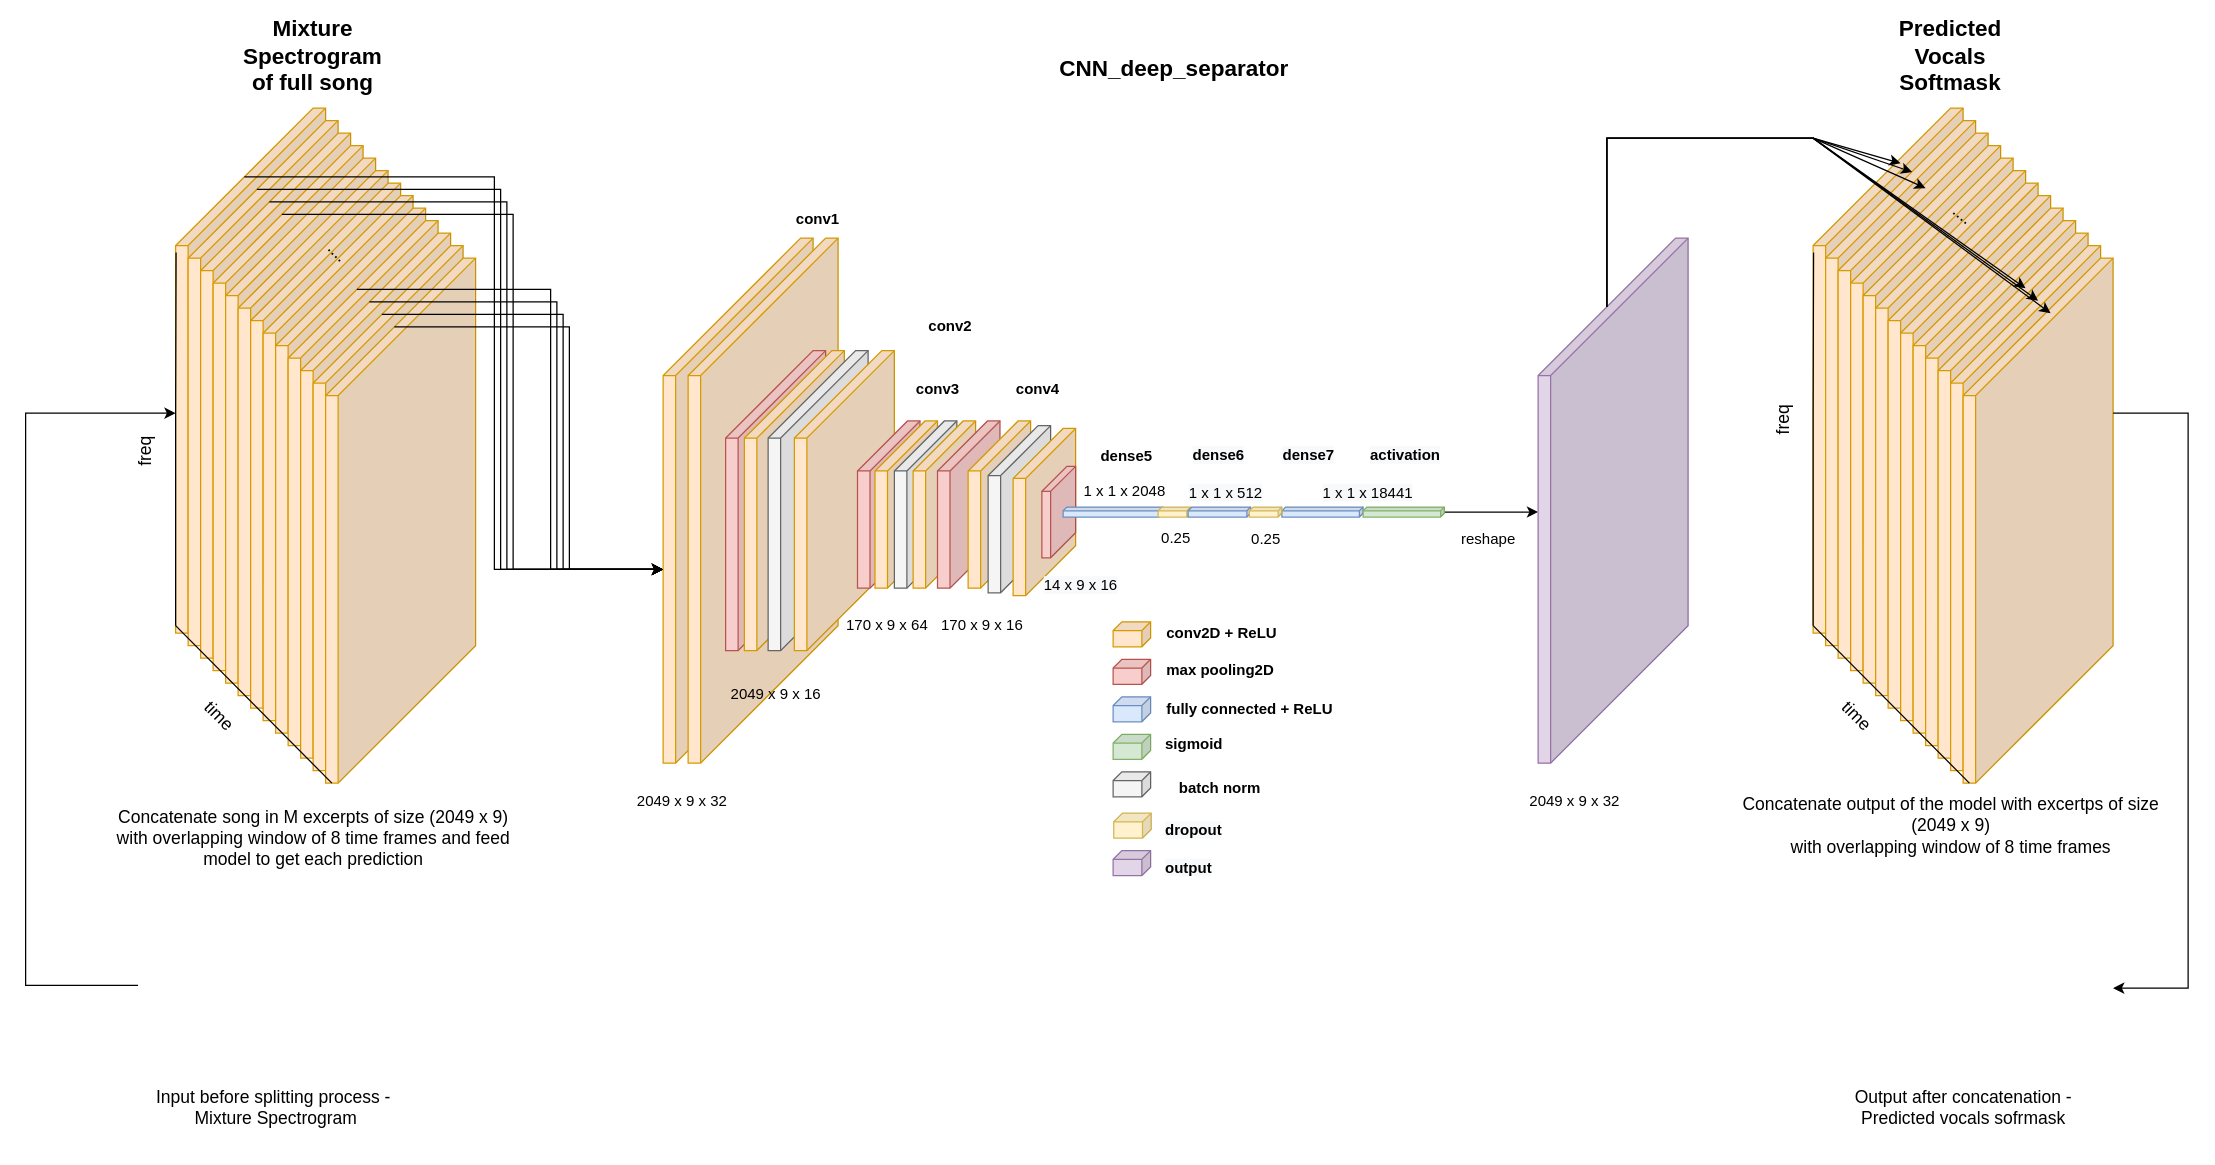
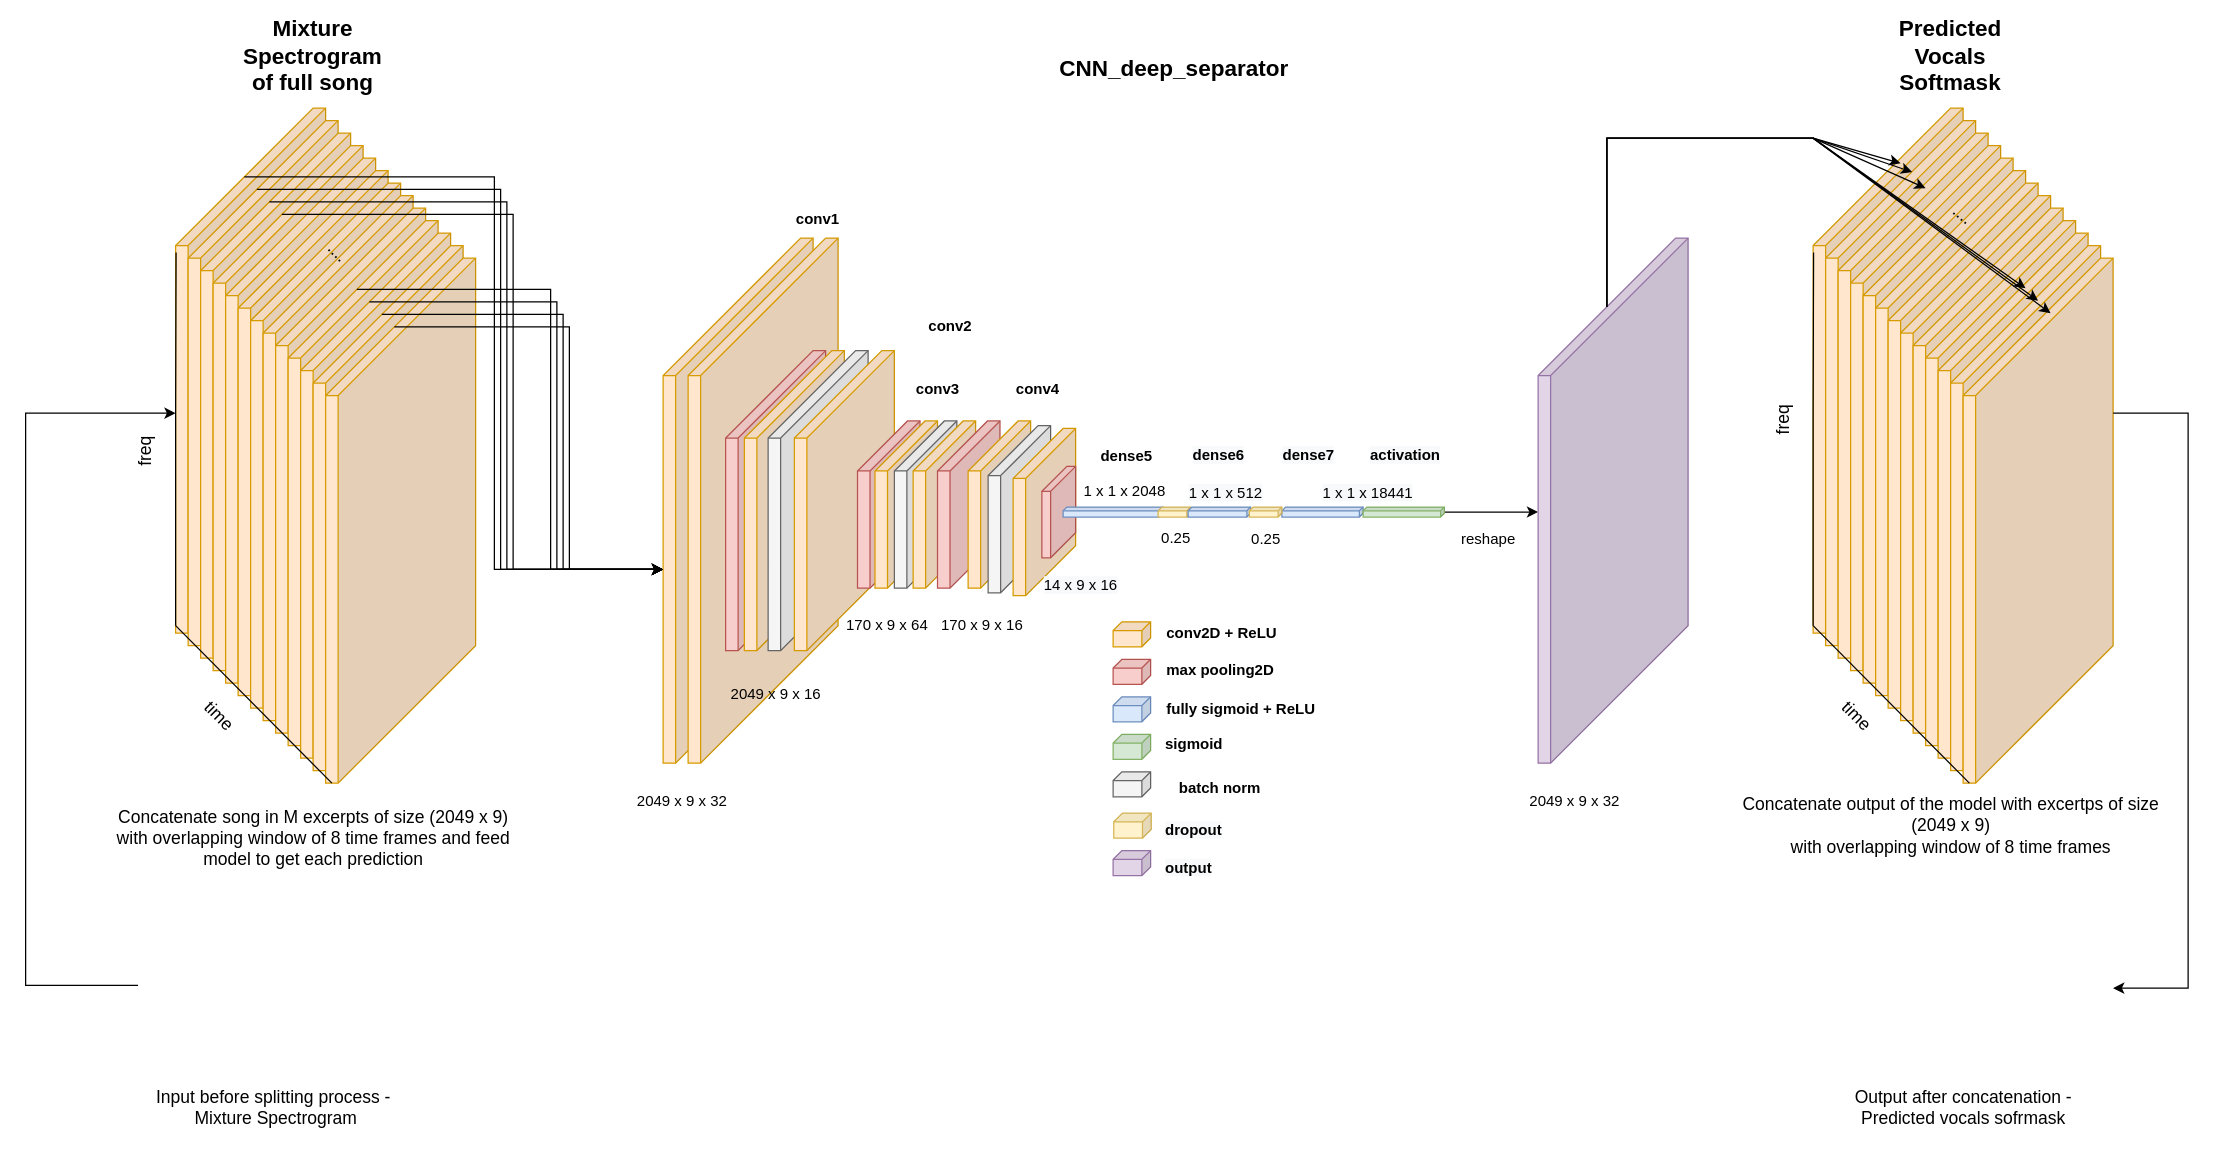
node "fully connected + ReLU": label "fully connected + ReLU" -> "fully sigmoid + ReLU"
